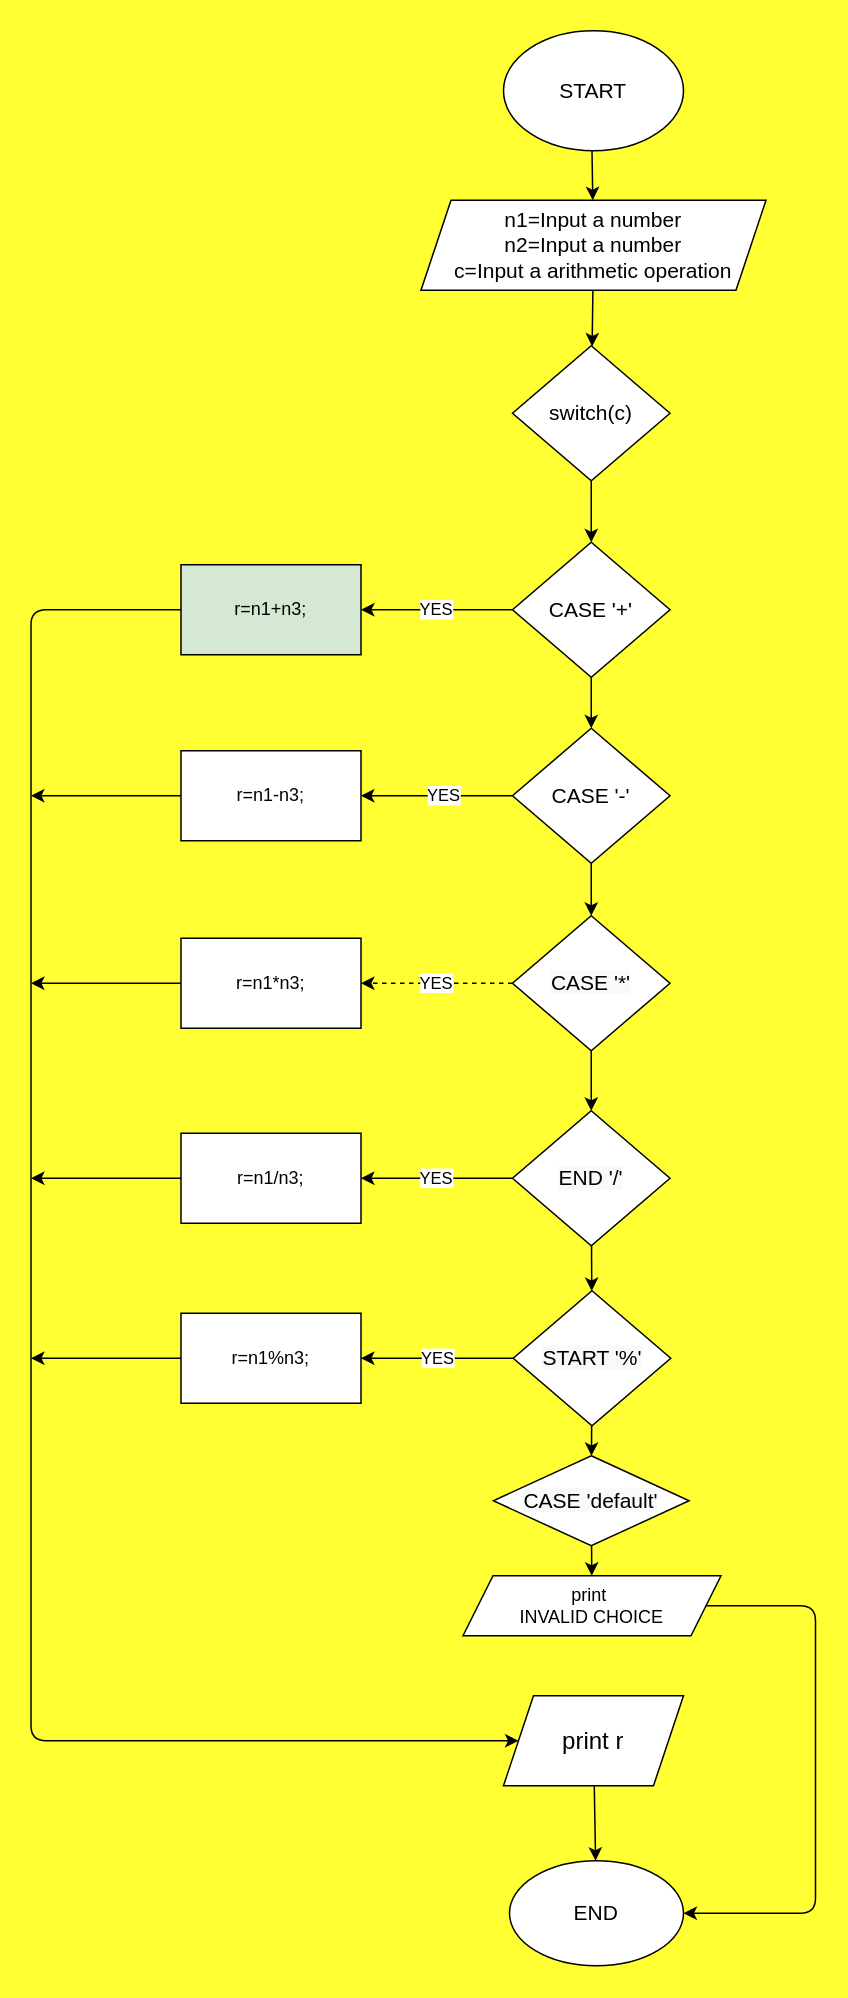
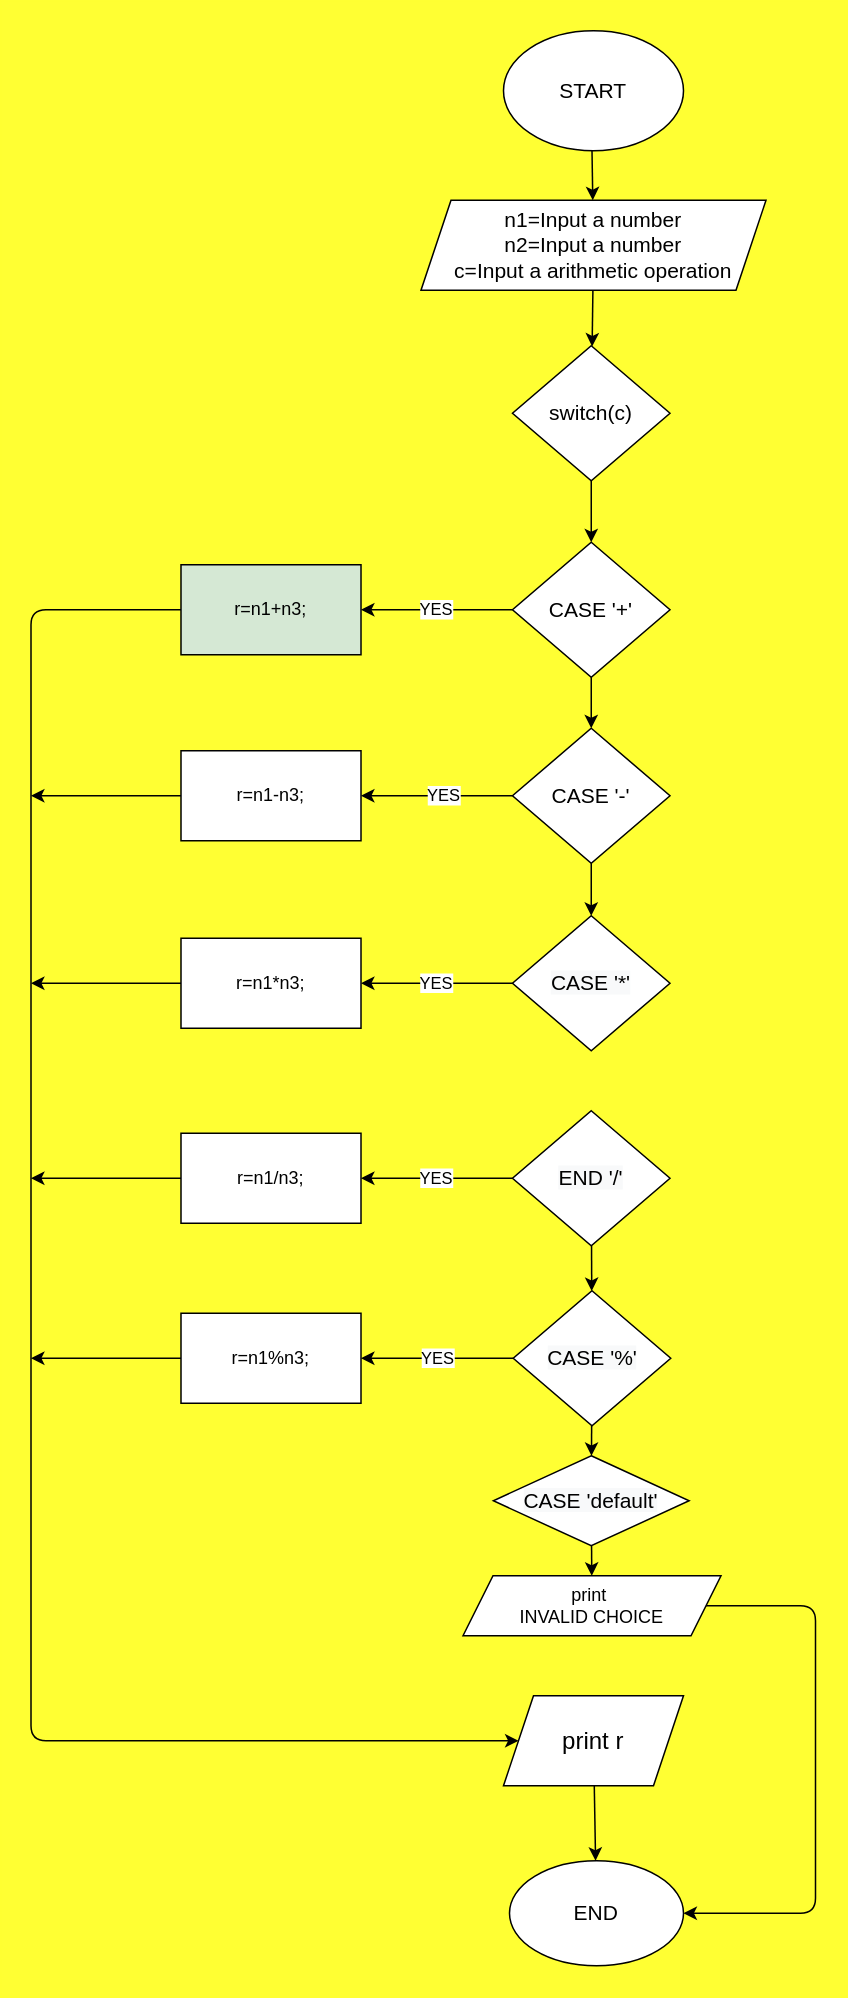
edge "CASE '*'" -> "r=n1*n3;": style dashed -> solid
edge "CASE '*'" -> "END '/'": removed
node "START '%'": label "START '%'" -> "CASE '%'"
